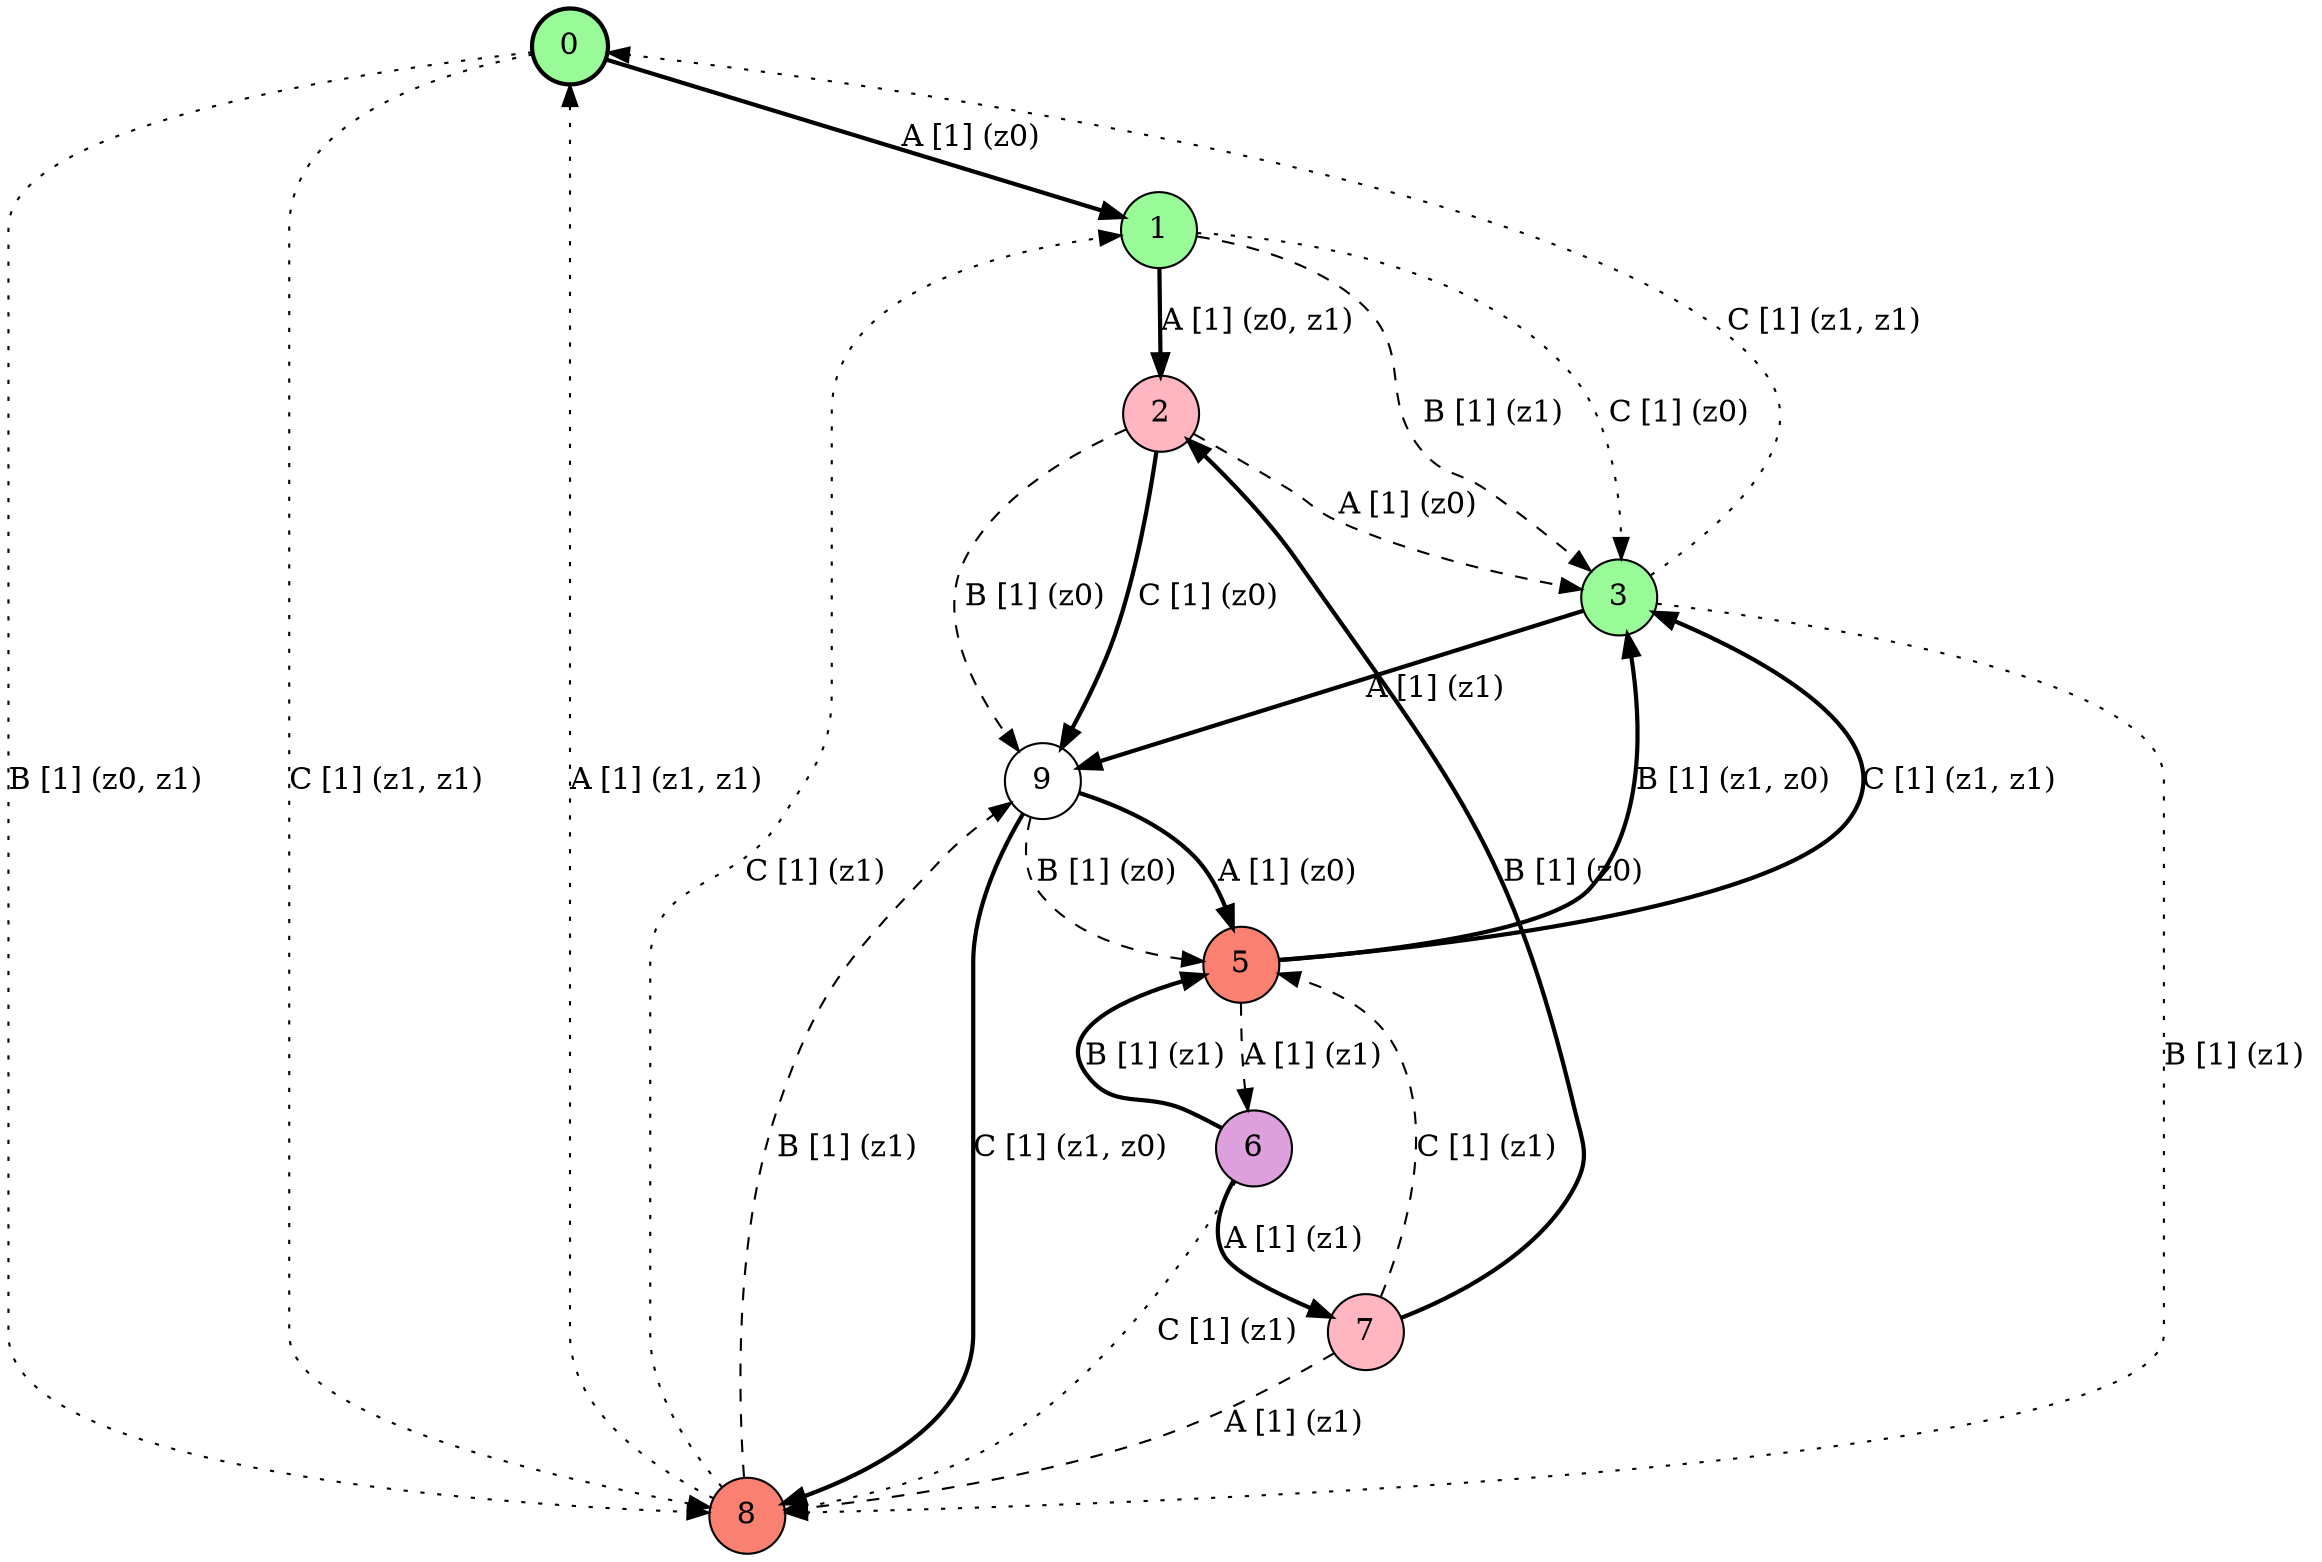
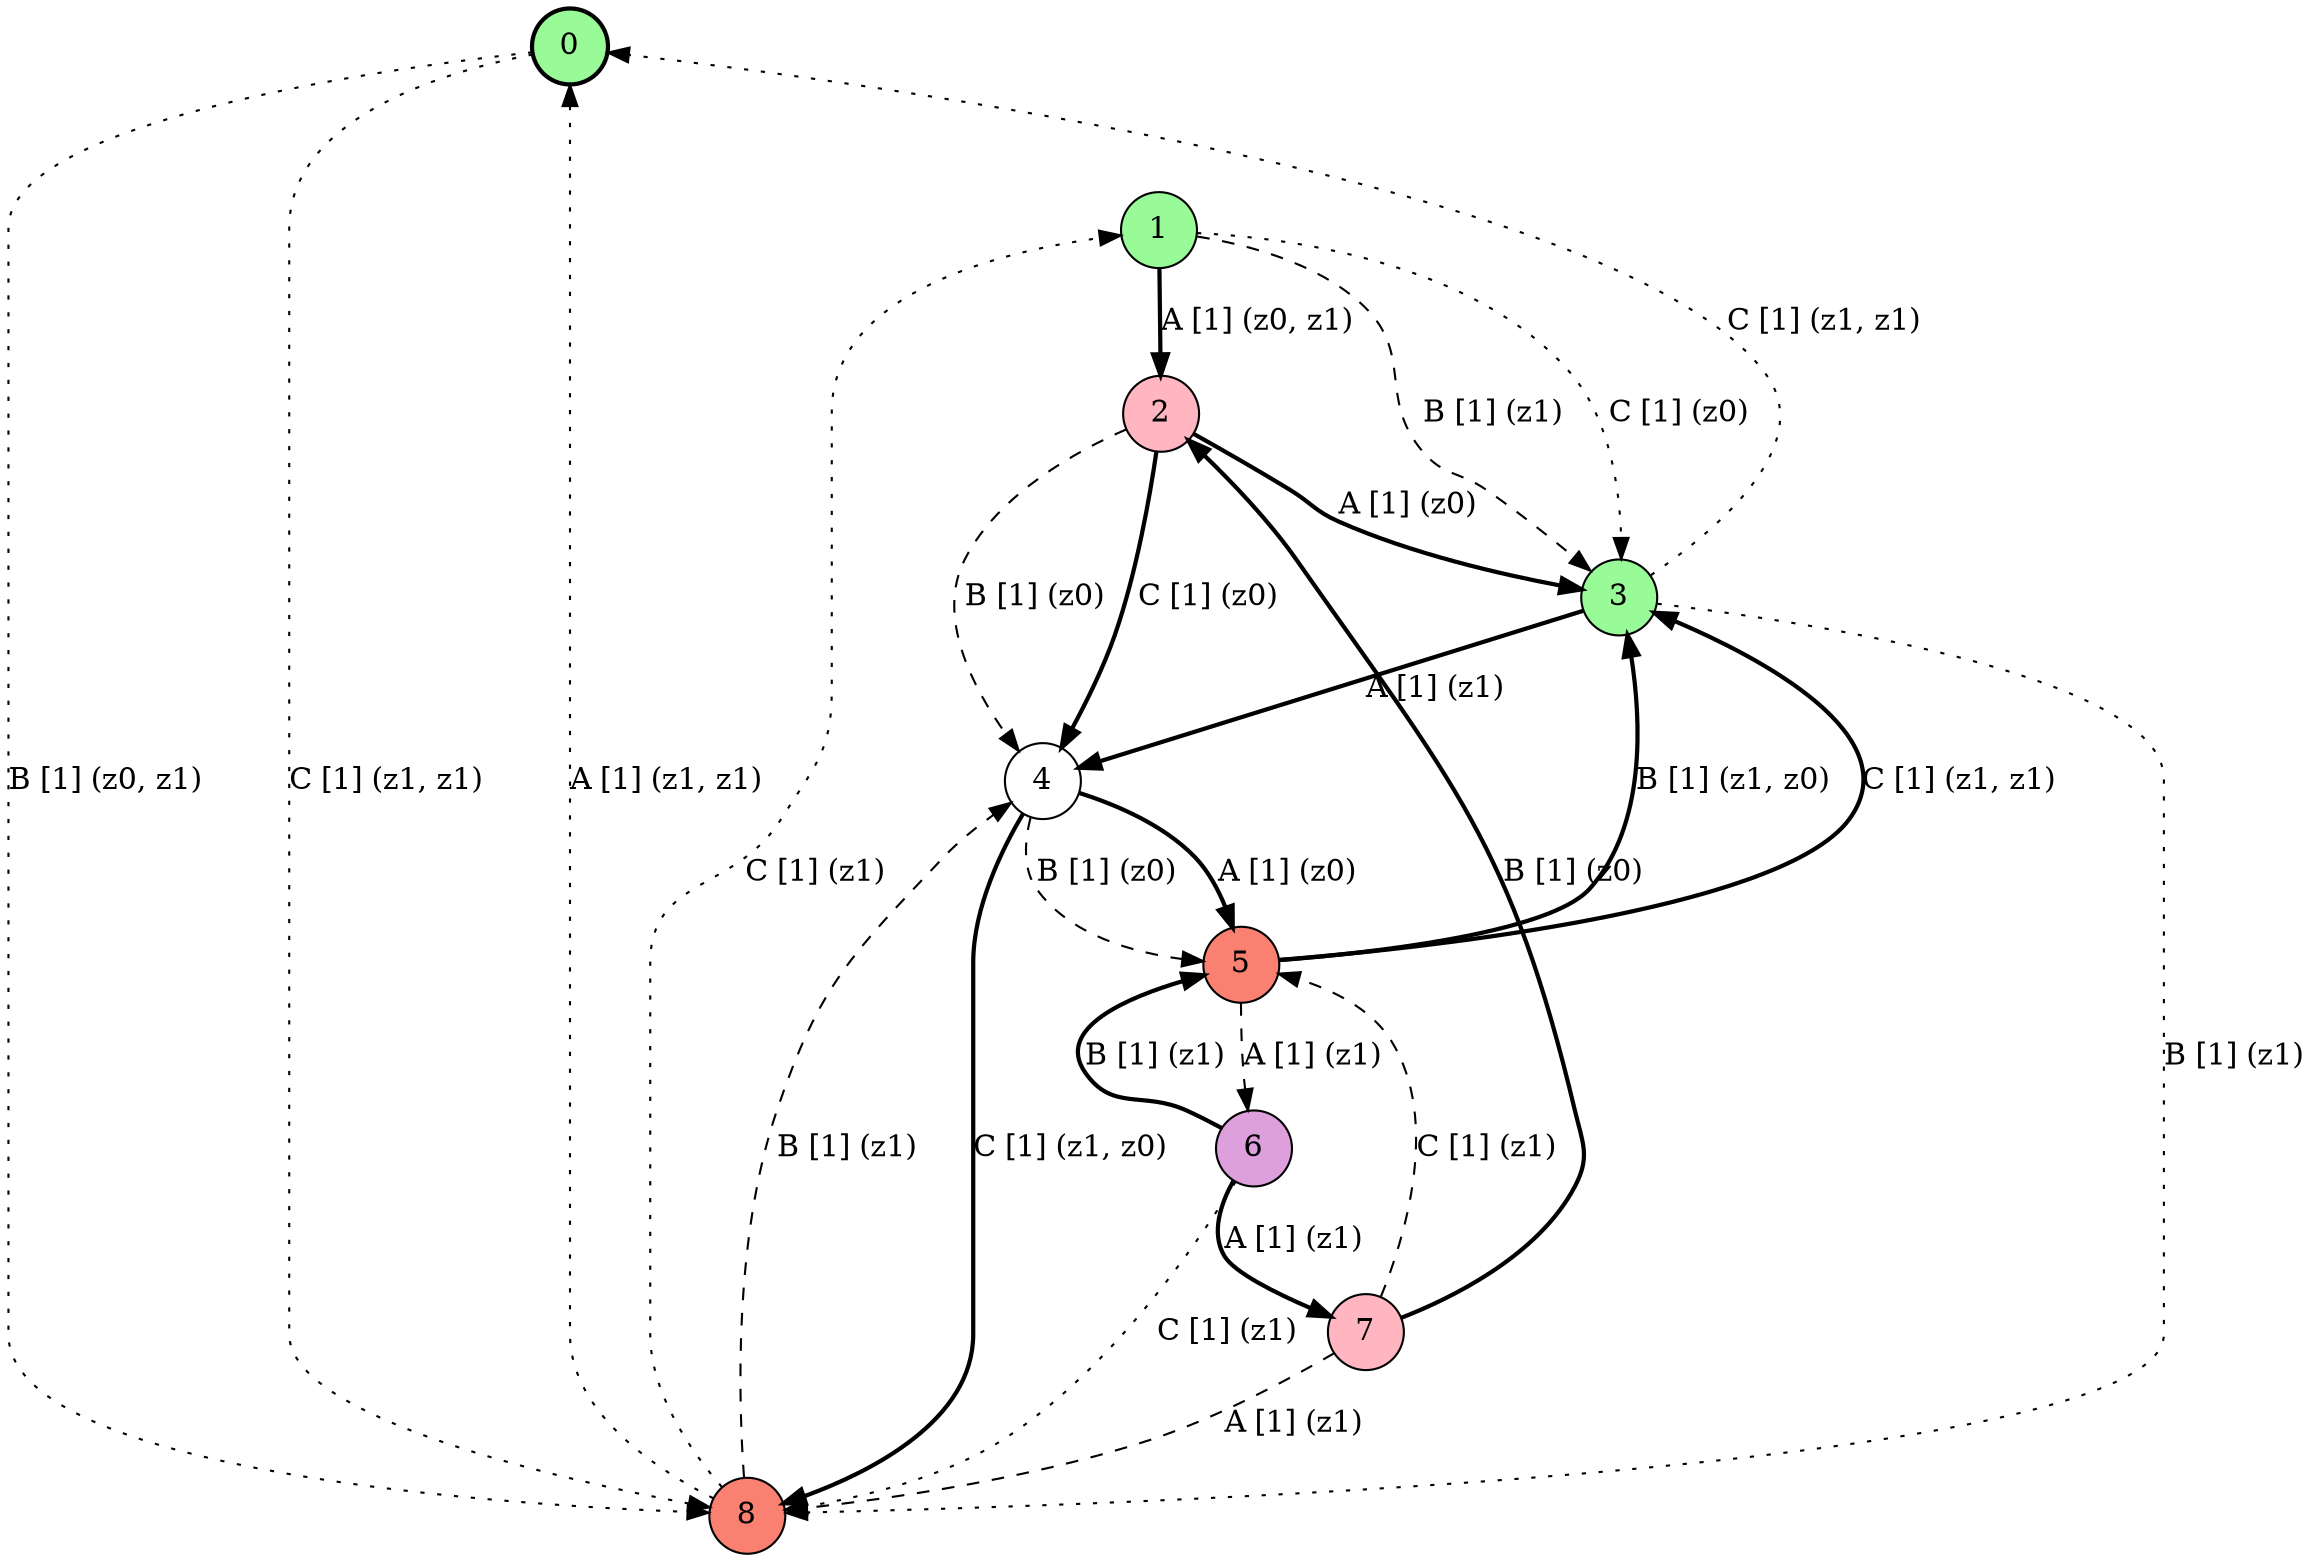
edge "0" -> "1": removed, label "A [1] (z0)"
edge "2" -> "3": style dashed -> bold
node "9": label "9" -> "4"
